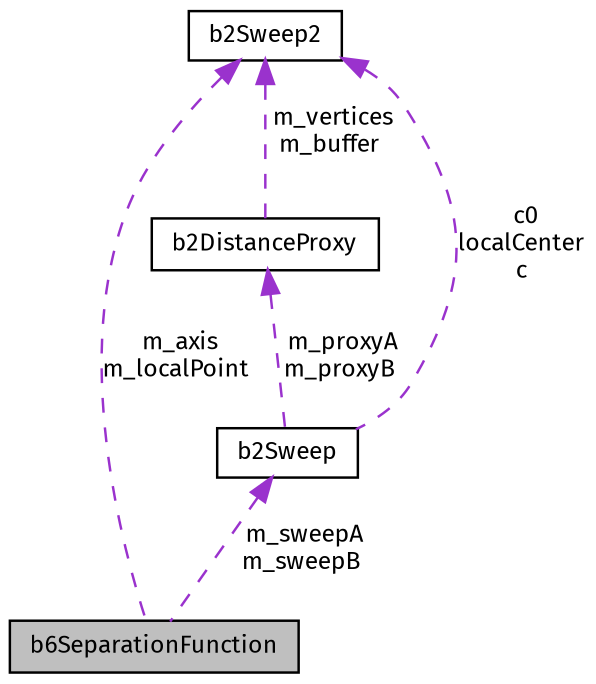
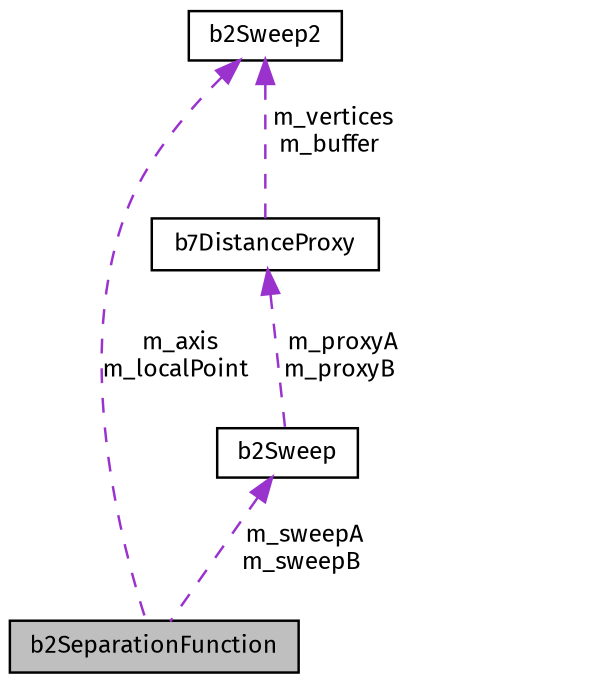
node "b2DistanceProxy": label "b2DistanceProxy" -> "b7DistanceProxy"
edge "b2Sweep" -> "b2Sweep2": removed, label "c0 localCenter c"
node "b6SeparationFunction": label "b6SeparationFunction" -> "b2SeparationFunction"
